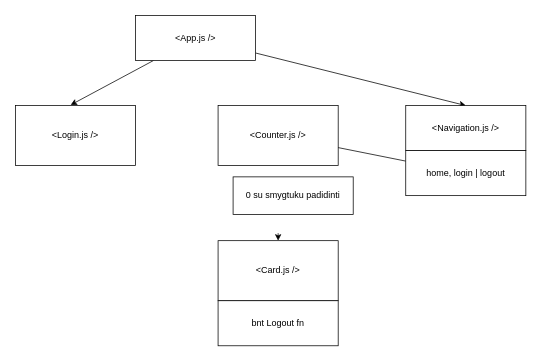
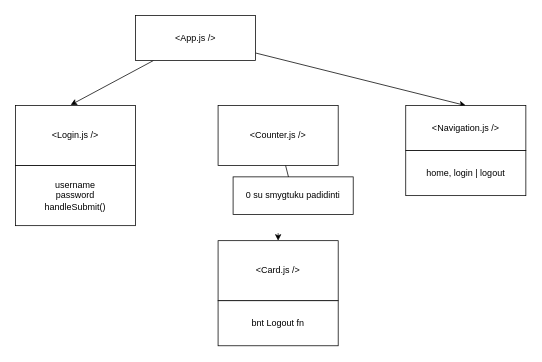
edge "<Counter.js />" -- "home, login | logout": now "<Counter.js />" -- "0 su smygtuku padidinti"
node "username password handleSubmit()": added
